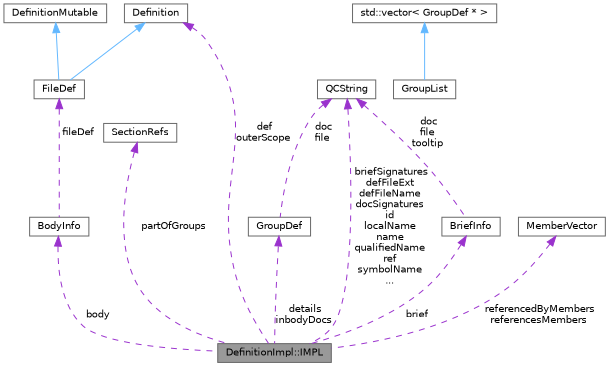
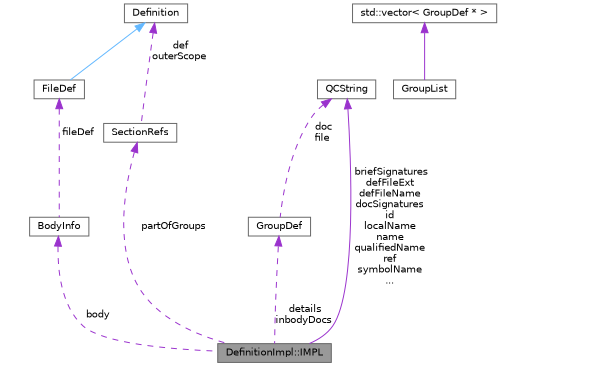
node "DefinitionMutable": removed
edge "GroupList" -> "std::vector< GroupDef * >": color steelblue1 -> darkorchid3
edge "DefinitionImpl::IMPL" -> "Definition": now "SectionRefs" -> "Definition"
node "BriefInfo": removed
node "MemberVector": removed
edge "DefinitionImpl::IMPL" -> "QCString": style dashed -> solid
